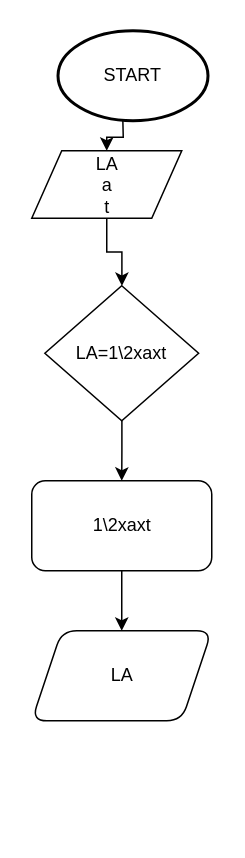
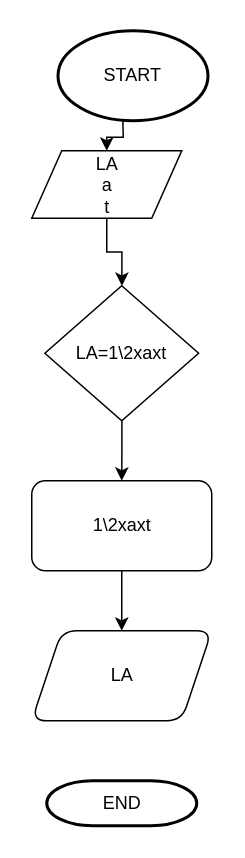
node "END": added
